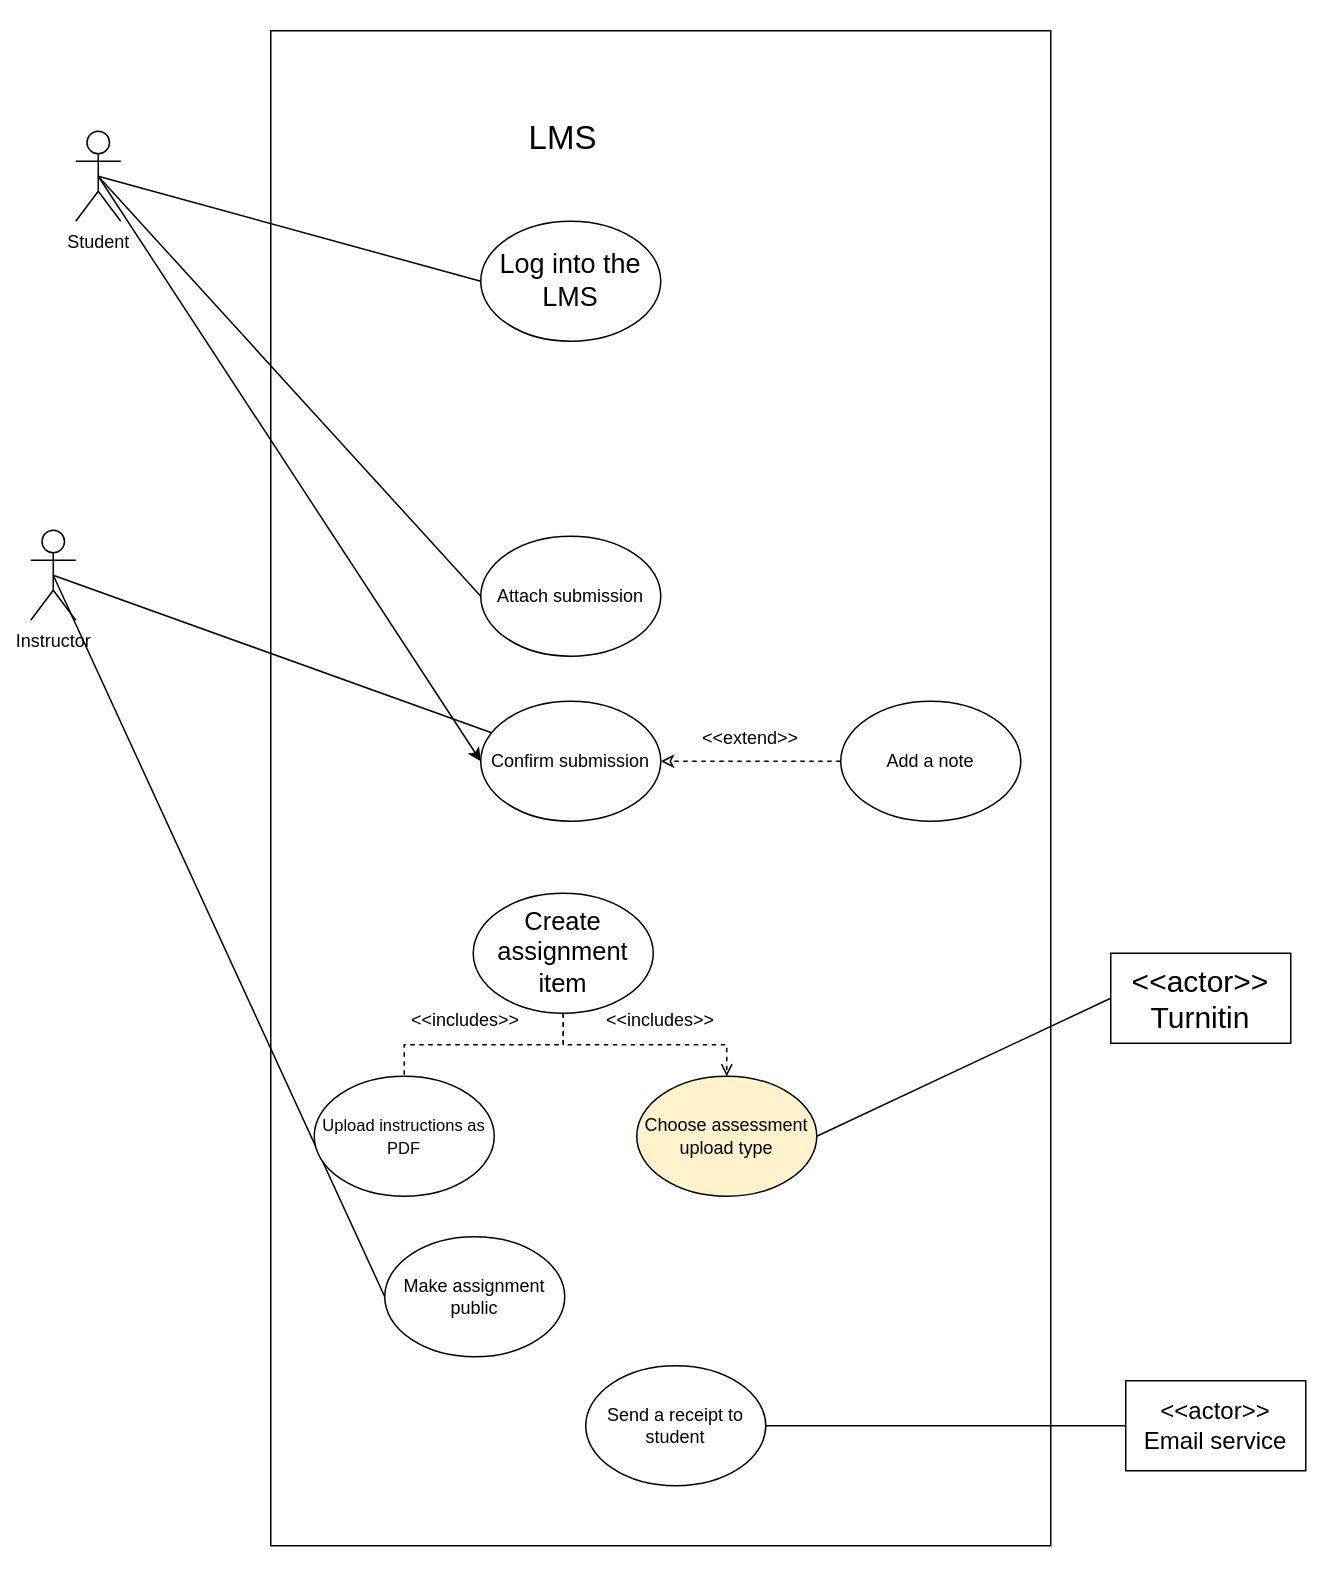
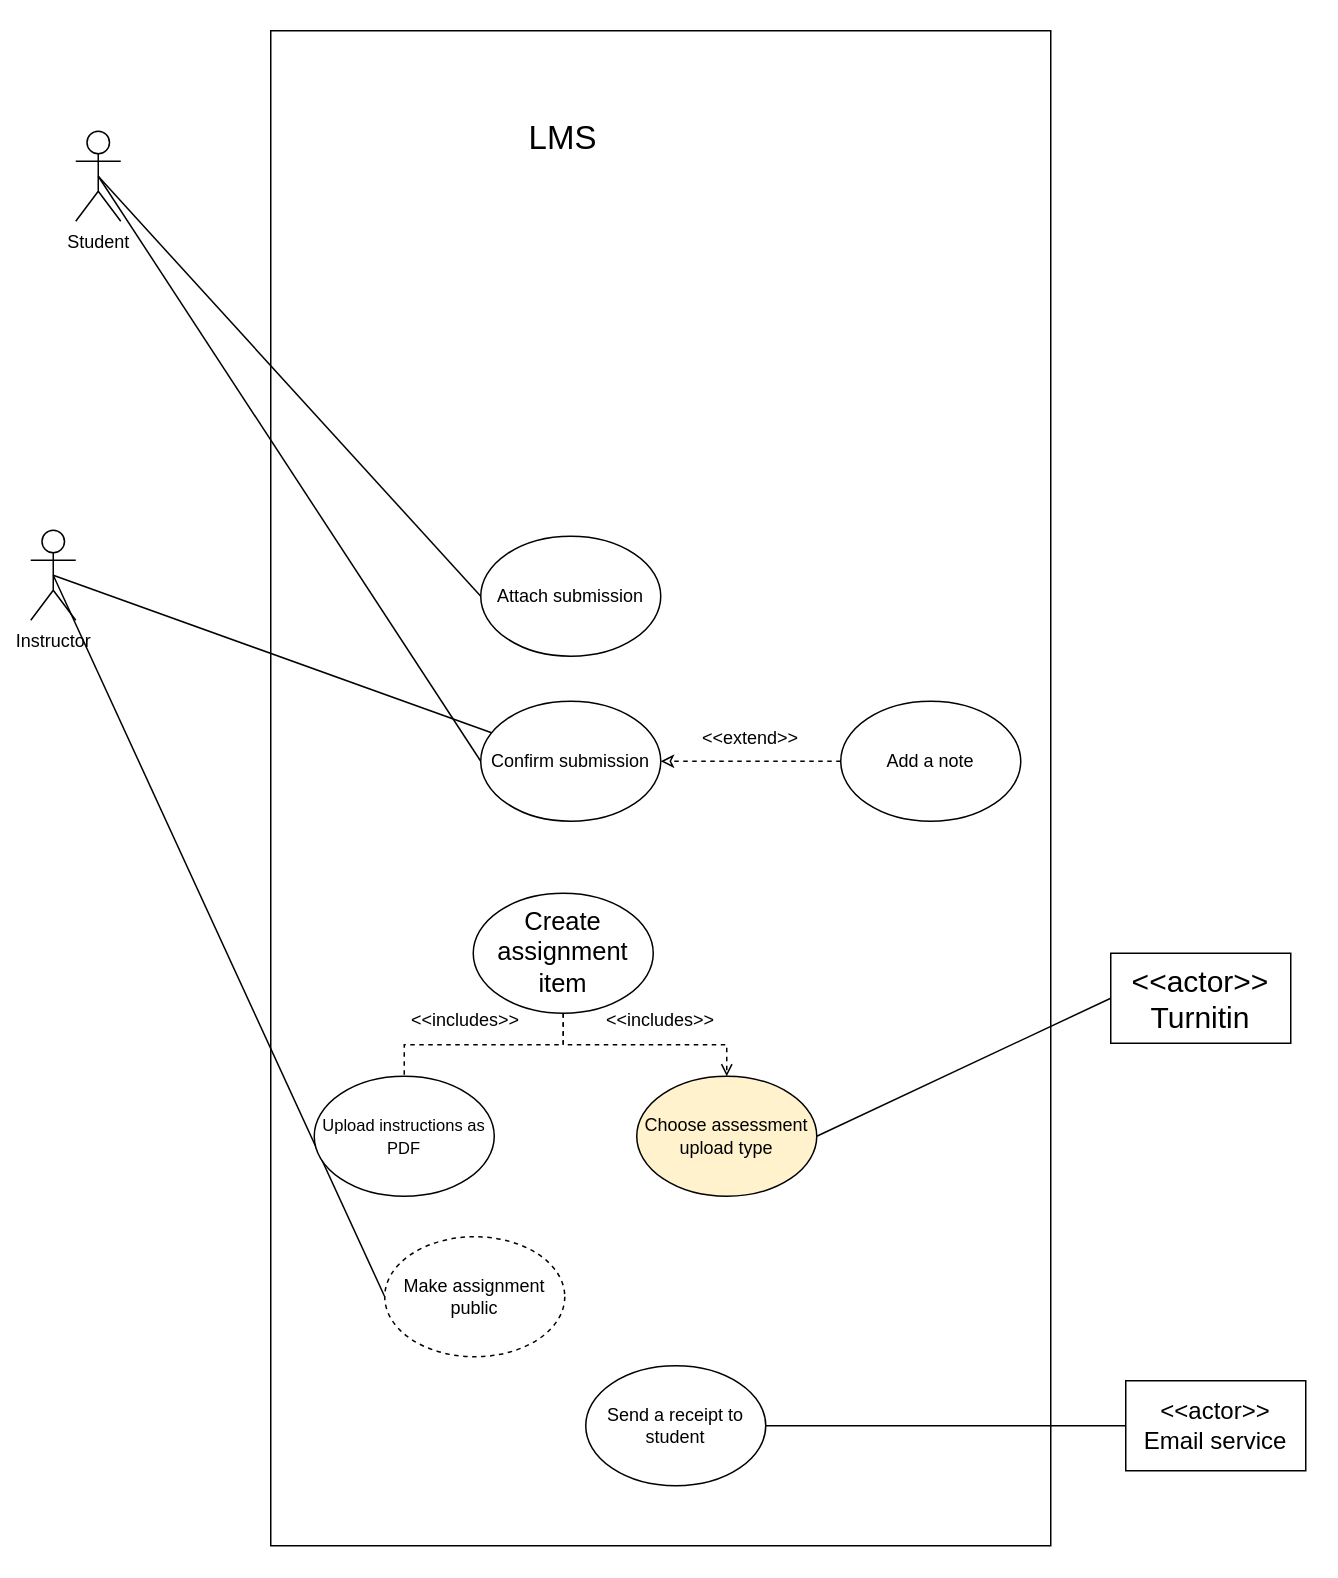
edge "Student" -- "Log into the LMS": removed
node "Log into the LMS": removed
edge "Student" -> "Confirm submission": arrowhead classic -> none
node "Make assignment public": style solid -> dashed
